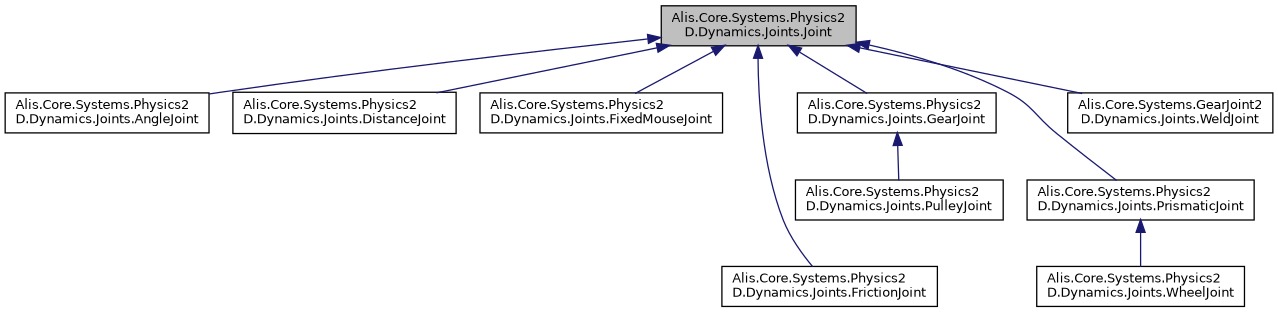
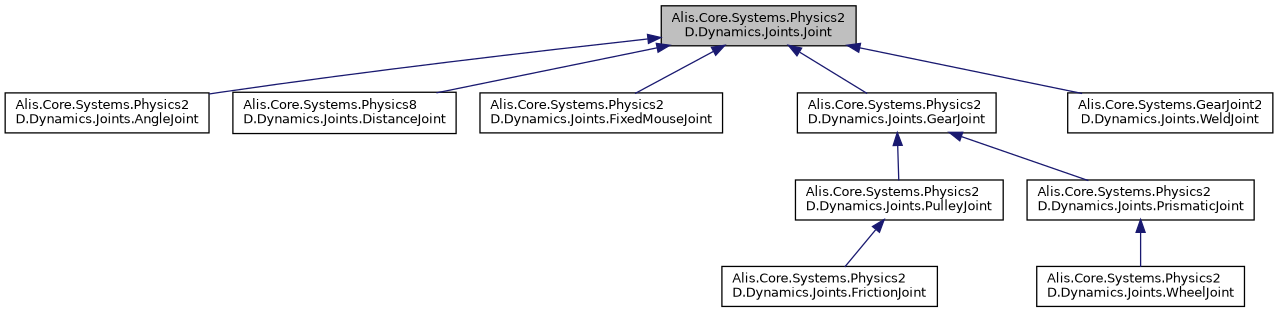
edge "Alis.Core.Systems.Physics2 D.Dynamics.Joints.PrismaticJoint" -> "Alis.Core.Systems.Physics2 D.Dynamics.Joints.Joint": now "Alis.Core.Systems.Physics2 D.Dynamics.Joints.PrismaticJoint" -> "Alis.Core.Systems.Physics2 D.Dynamics.Joints.GearJoint"
node "Alis.Core.Systems.Physics2 D.Dynamics.Joints.DistanceJoint": label "Alis.Core.Systems.Physics2 D.Dynamics.Joints.DistanceJoint" -> "Alis.Core.Systems.Physics8 D.Dynamics.Joints.DistanceJoint"
edge "Alis.Core.Systems.Physics2 D.Dynamics.Joints.FrictionJoint" -> "Alis.Core.Systems.Physics2 D.Dynamics.Joints.Joint": now "Alis.Core.Systems.Physics2 D.Dynamics.Joints.FrictionJoint" -> "Alis.Core.Systems.Physics2 D.Dynamics.Joints.PulleyJoint"
